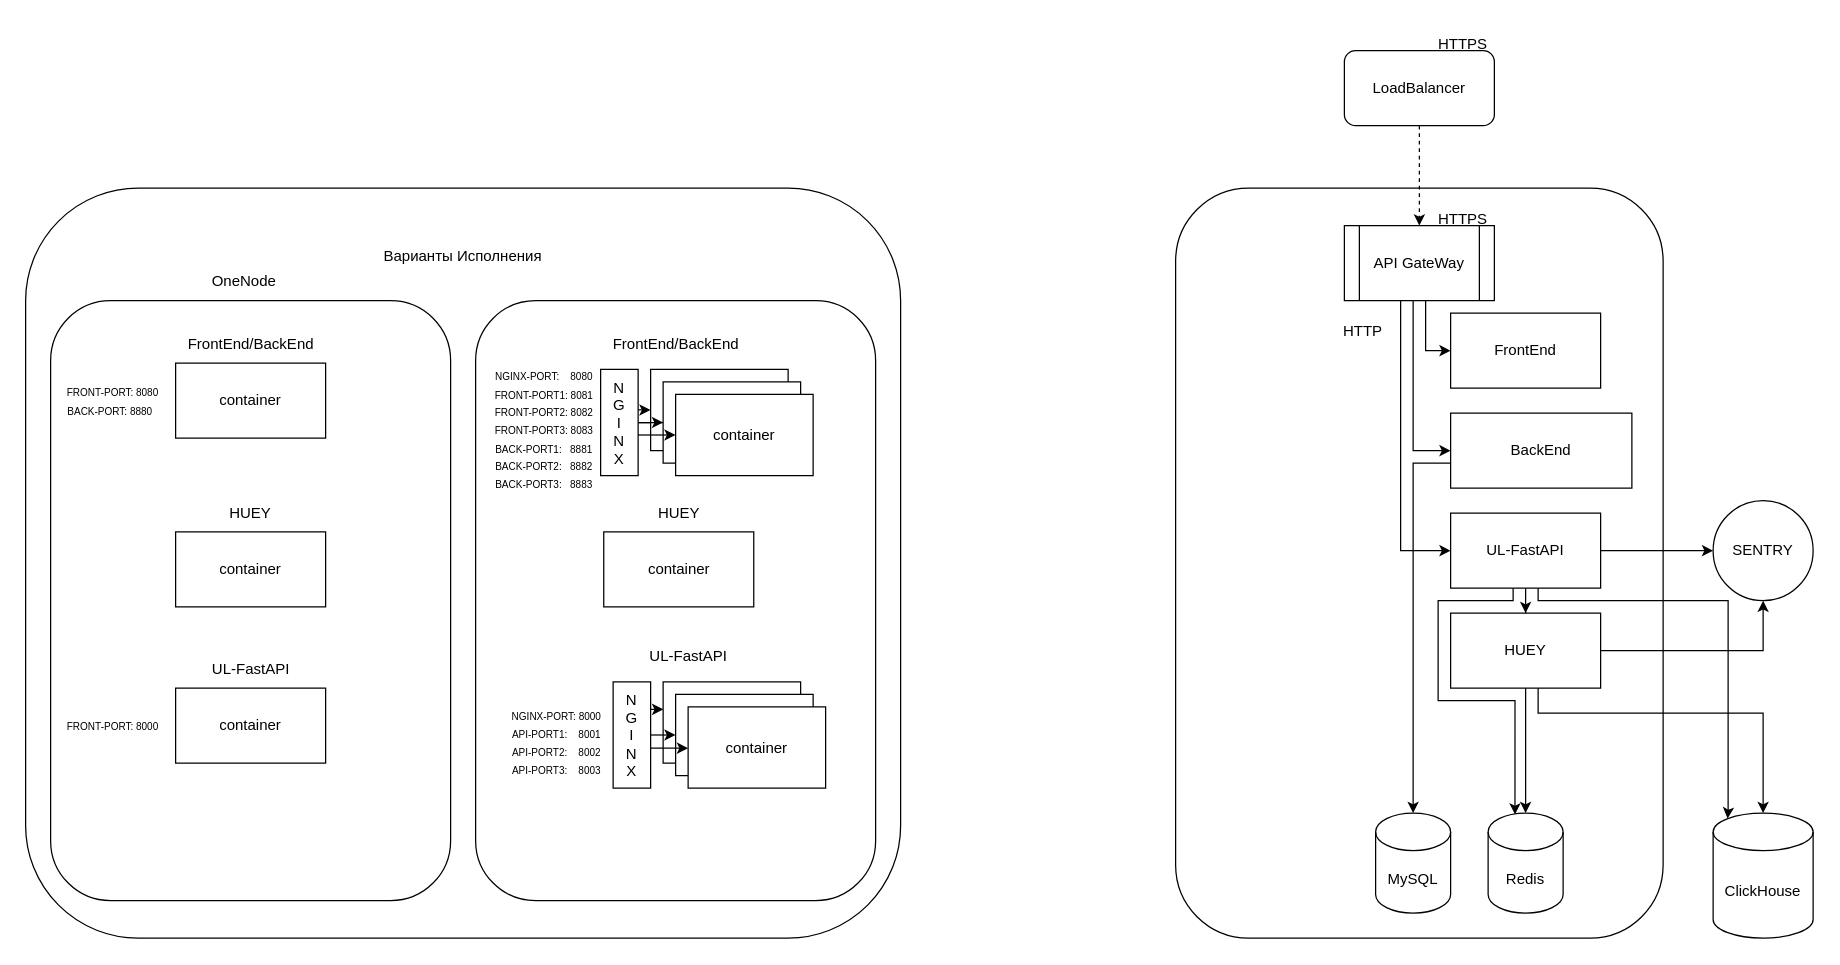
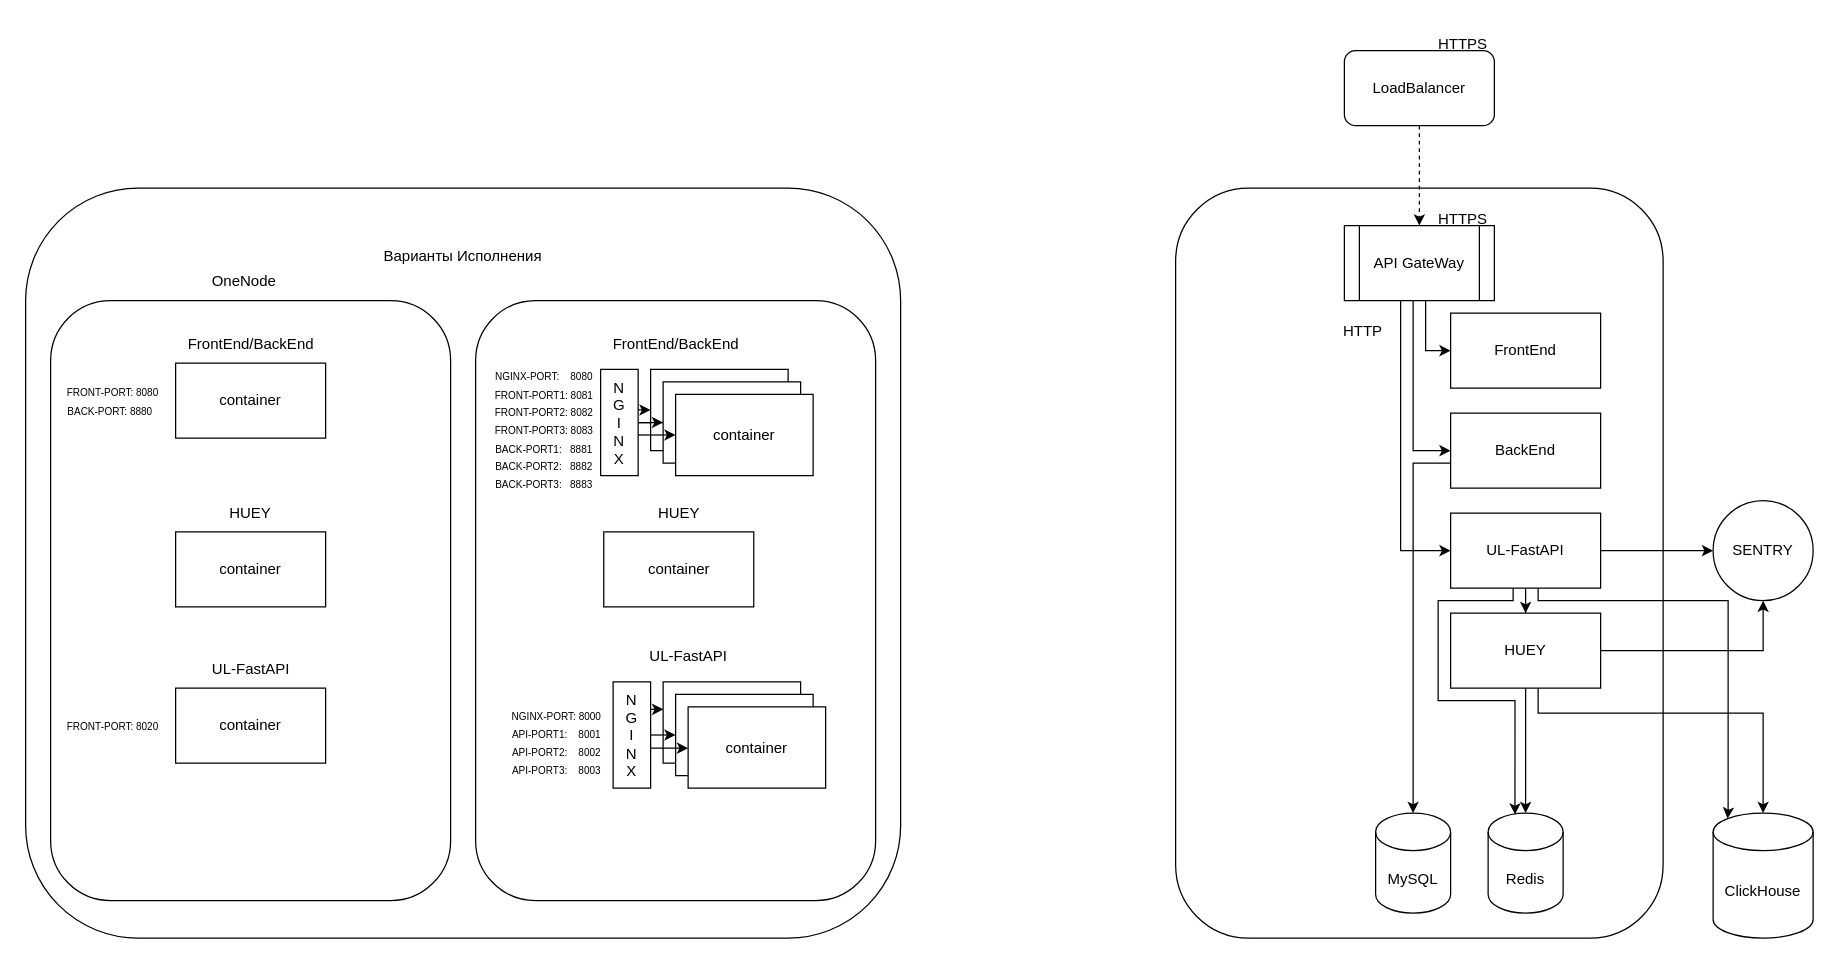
node "BackEnd": size 181x75 -> 150x75
node "FRONT-PORT: 8000": label "FRONT-PORT: 8000" -> "FRONT-PORT: 8020"
